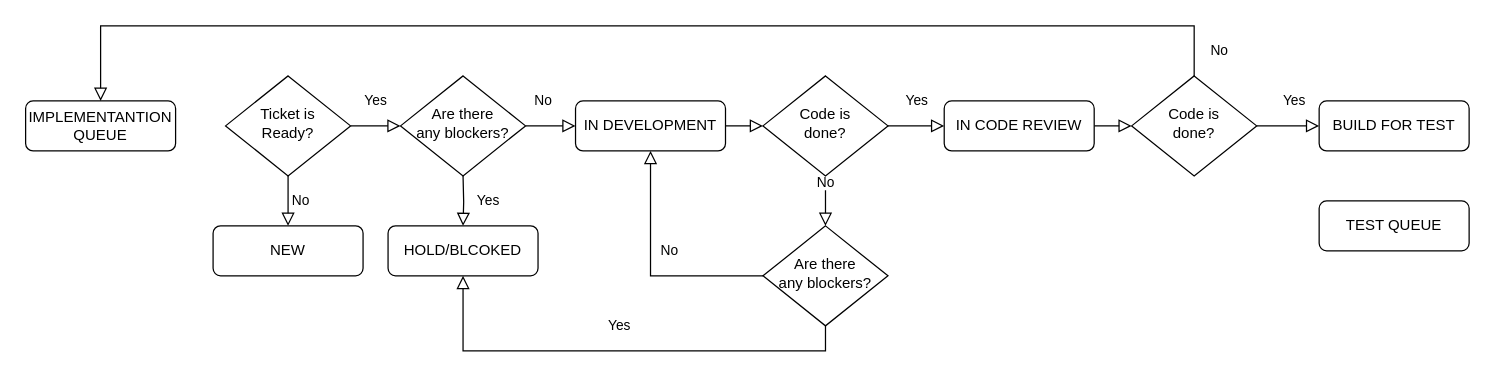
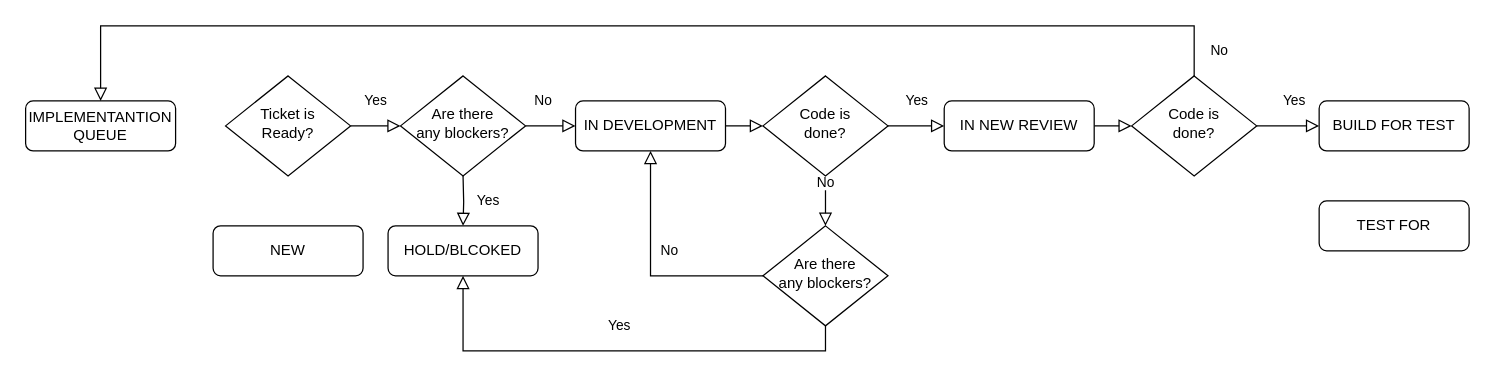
node "IN CODE REVIEW": label "IN CODE REVIEW" -> "IN NEW REVIEW"
edge "Ticket is Ready?" -> "NEW": removed, label "No"
node "TEST QUEUE": label "TEST QUEUE" -> "TEST FOR"
